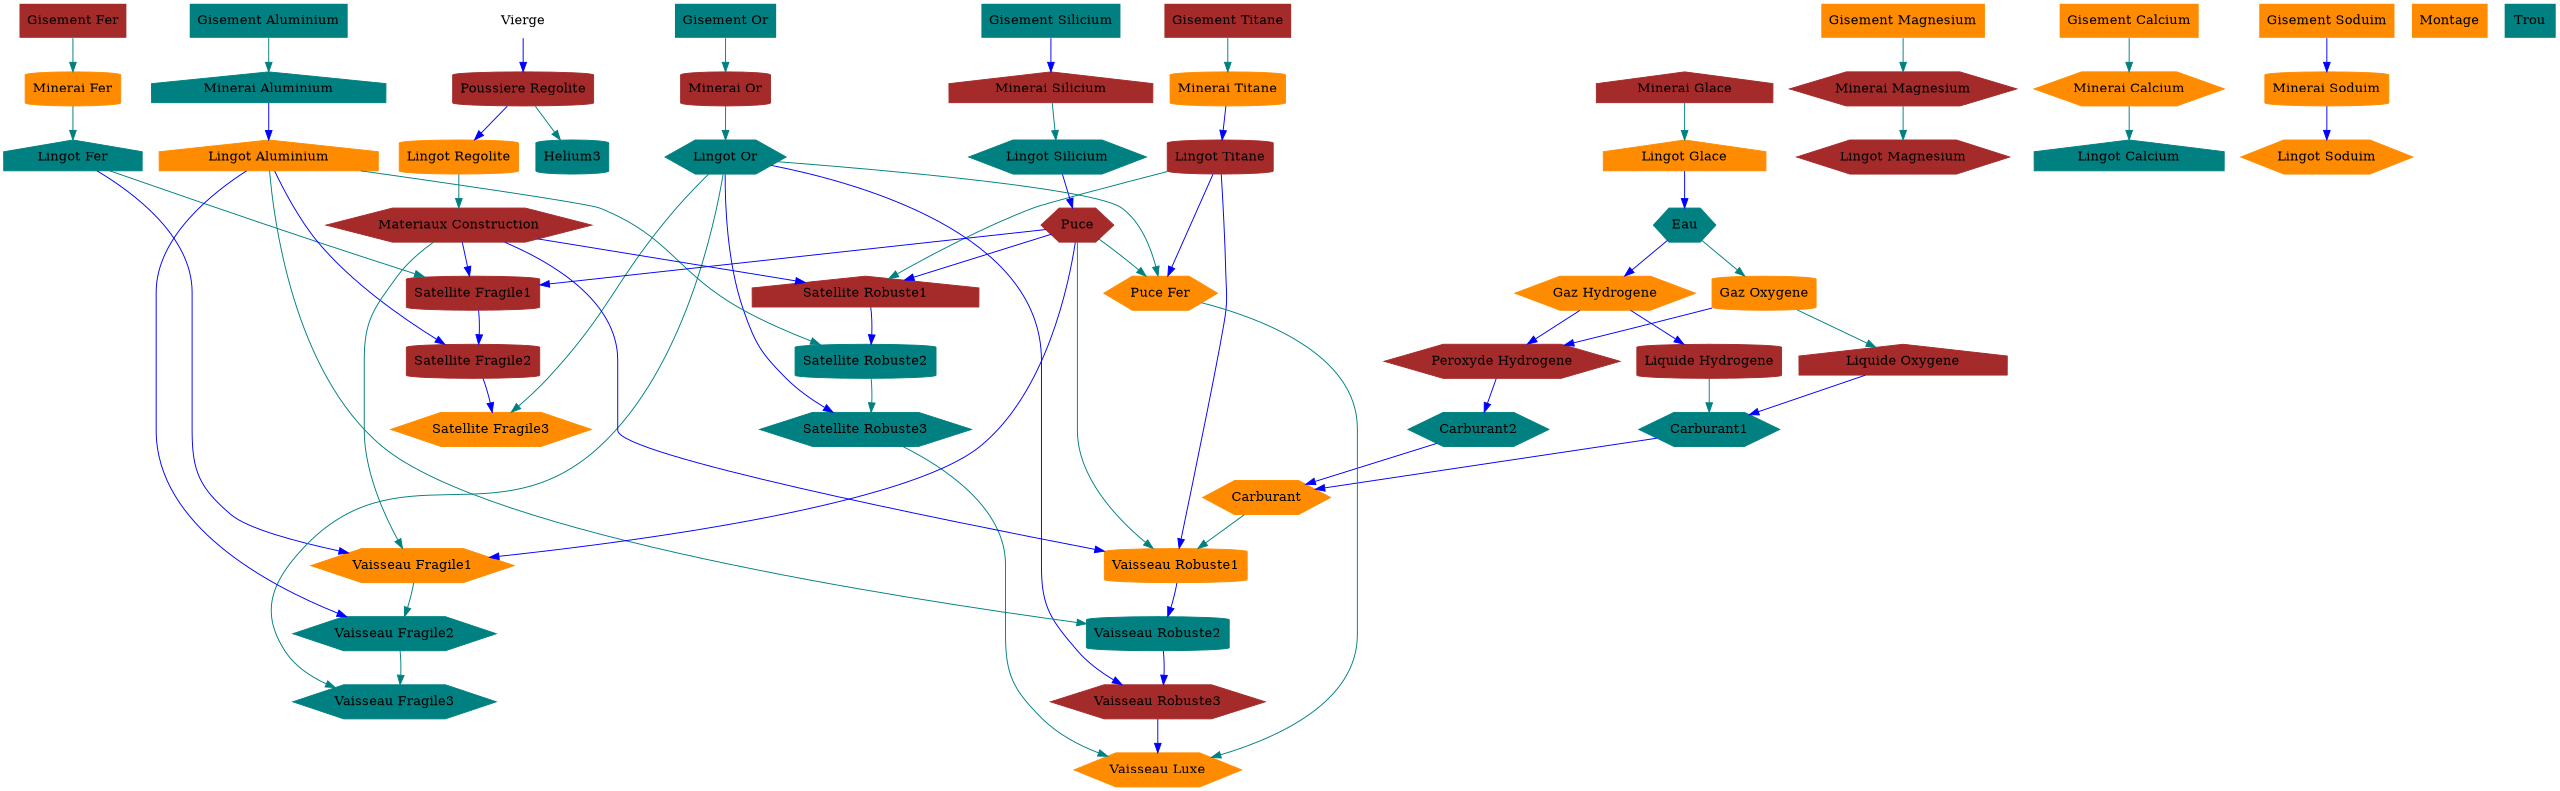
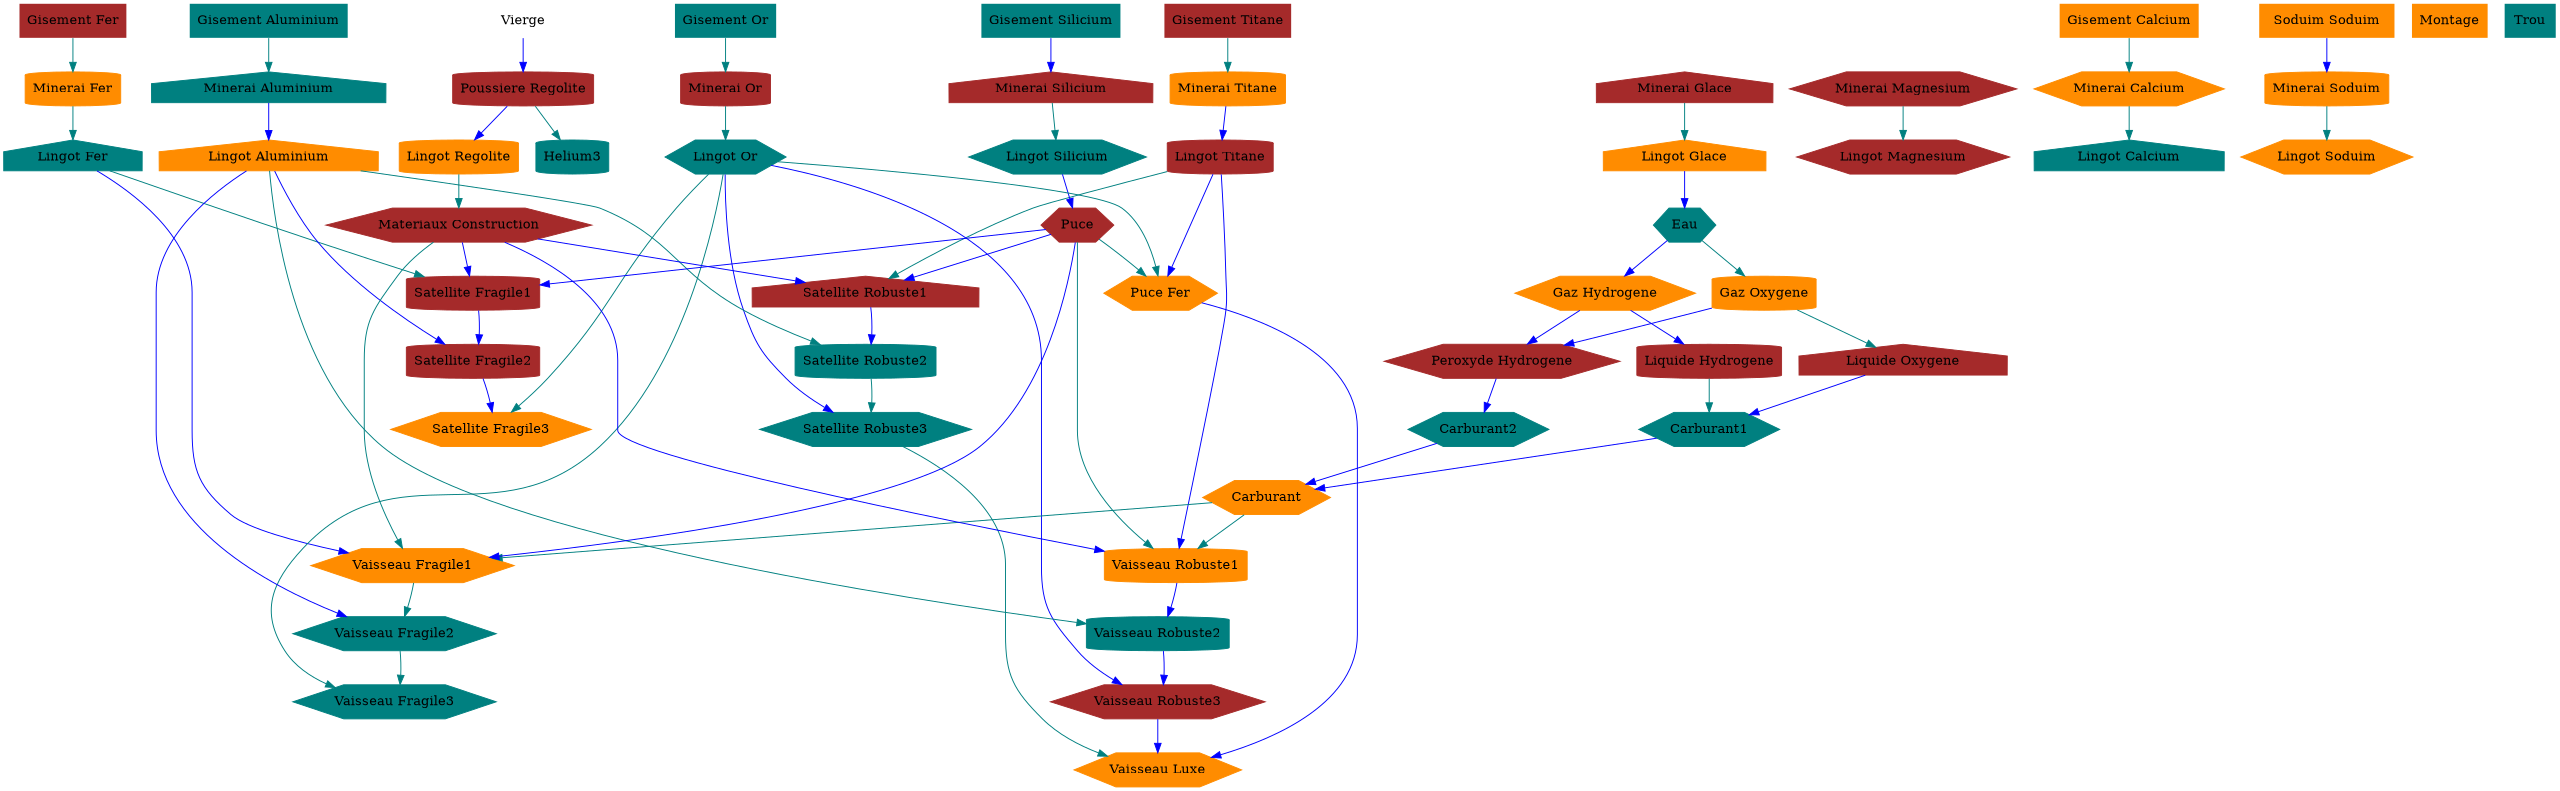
node "Gisement Magnesium": removed
node "Gisement Soduim": label "Gisement Soduim" -> "Soduim Soduim"
edge "Minerai Soduim" -> "Lingot Soduim": color blue -> teal
edge "Puce Fer" -> "Vaisseau Luxe": color teal -> blue
edge "Carburant" -> "Vaisseau Fragile1": added
